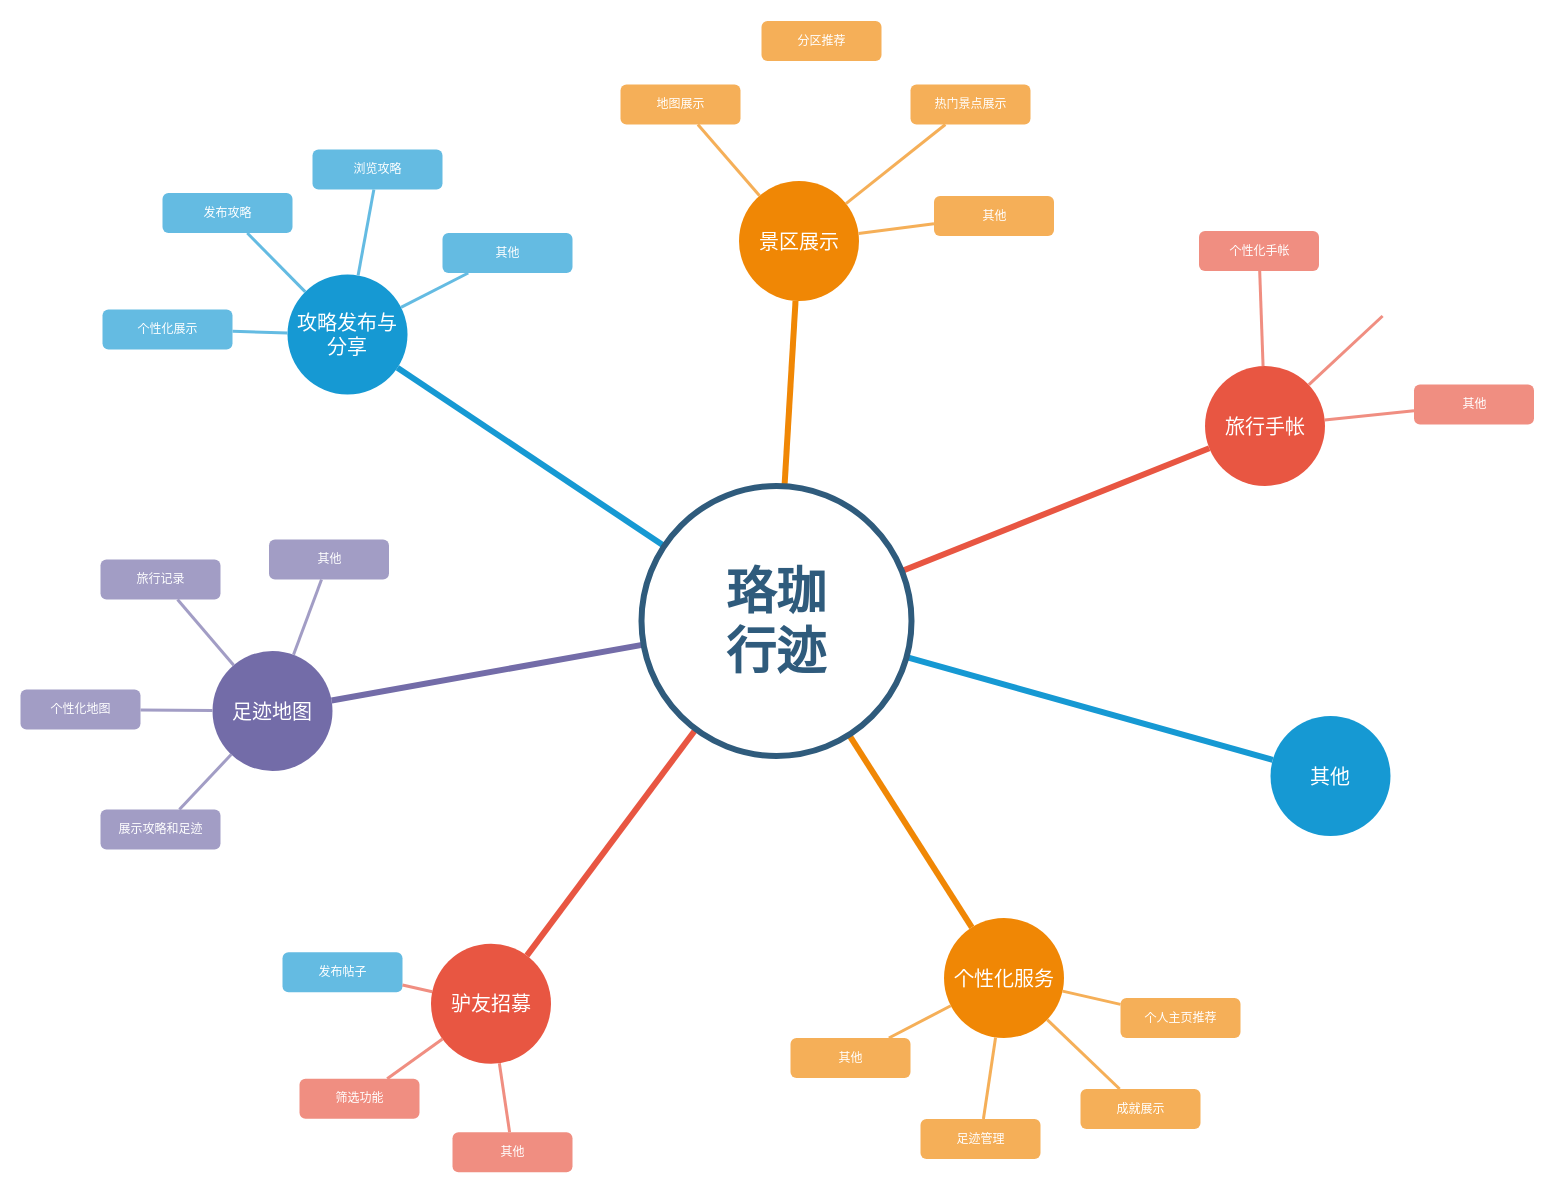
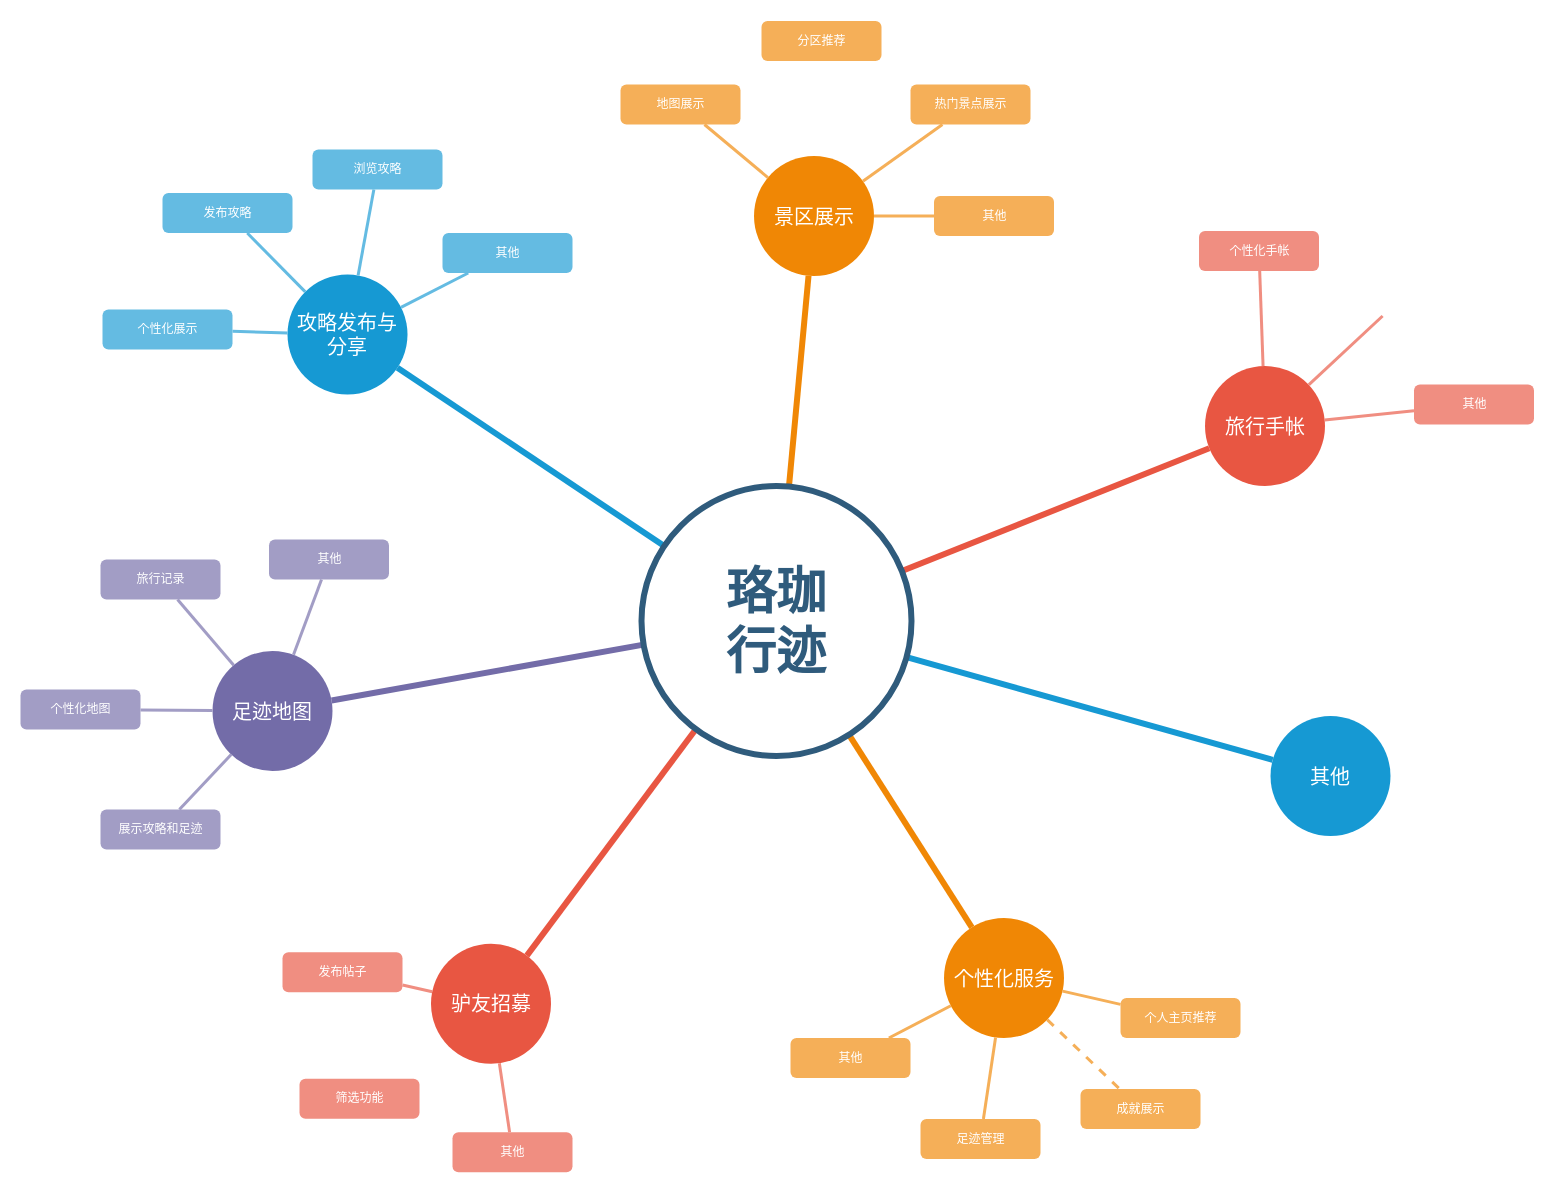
node "景区展示": moved (799, 241) -> (814, 216)
node "发布帖子": fillcolor #64bbe2 -> #f08e81
edge "个性化服务" -- "成就展示": style solid -> dashed
edge "驴友招募" -- "筛选功能": removed
